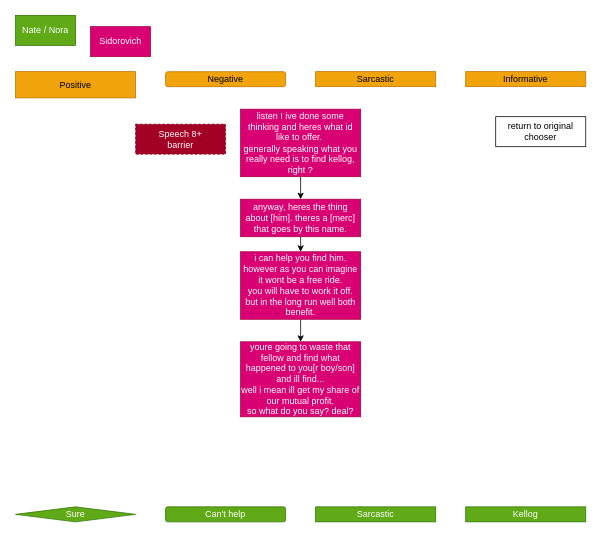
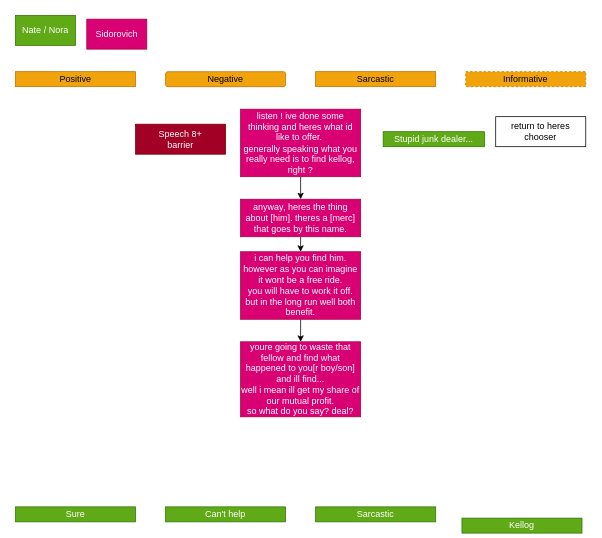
node "Sidorovich": moved (120, 42) -> (117, 34)
node "Informative": style solid -> dashed
node "Positive": size 120x26 -> 120x15
node "return to original chooser": label "return to original chooser" -> "return to heres chooser"
node "Speech 8+ barrier": style dashed -> solid
node "Stupid junk dealer...": added
node "Sure": shape diamond -> rectangle
node "Can't help": shape rounded rectangle -> rectangle
node "Kellog": moved (525, 514) -> (522, 525)
